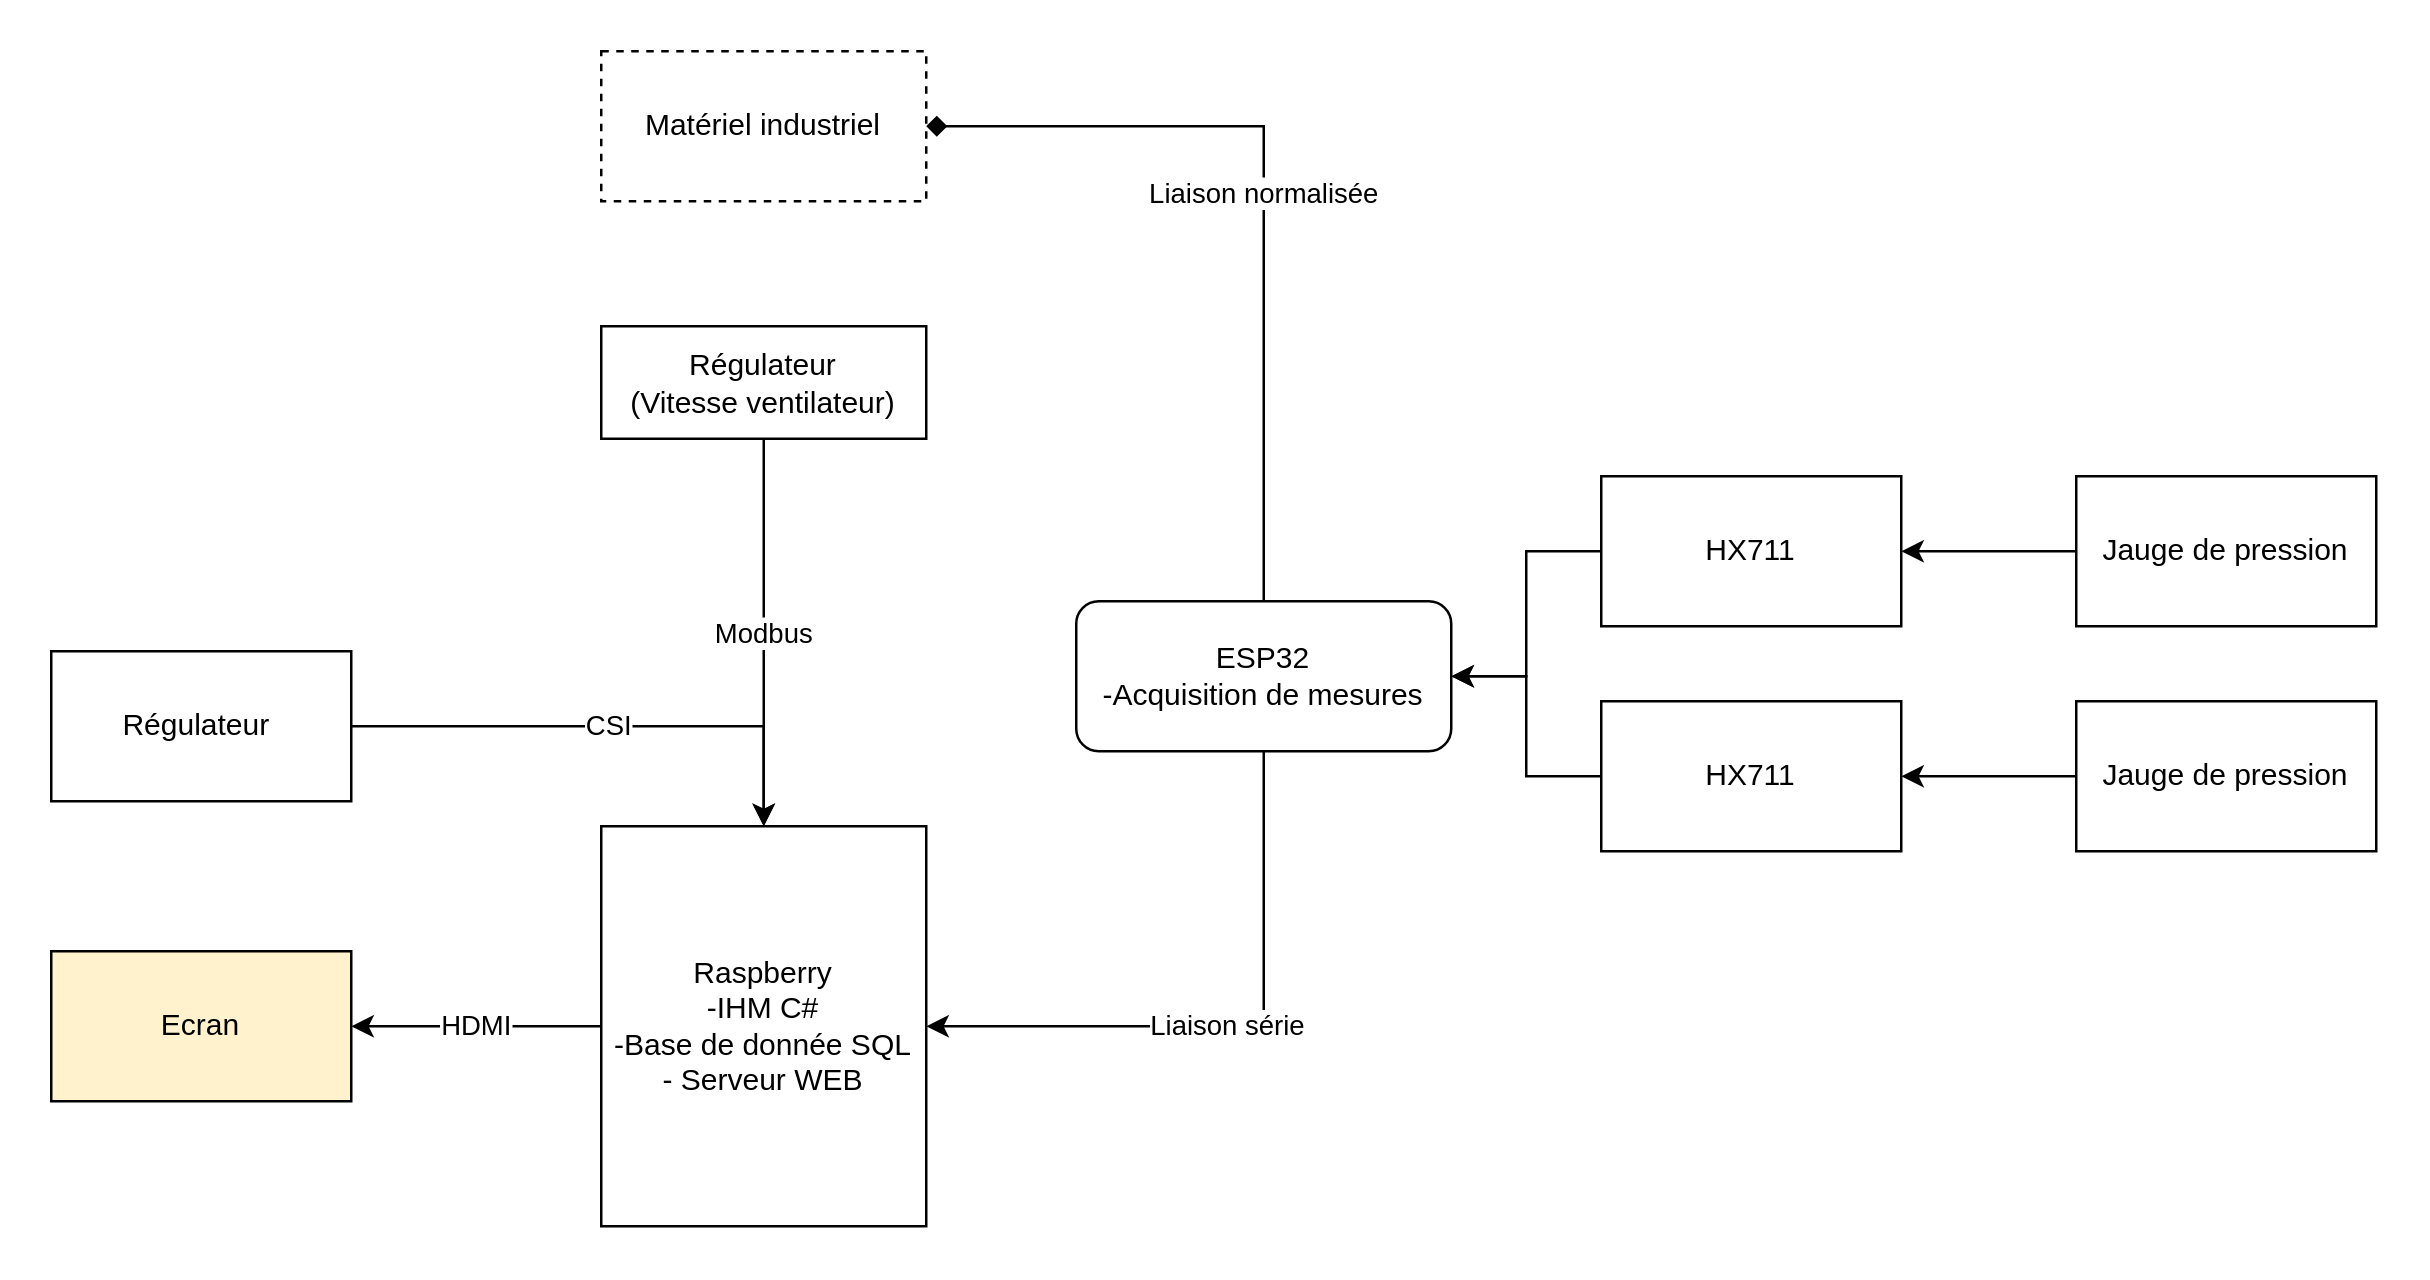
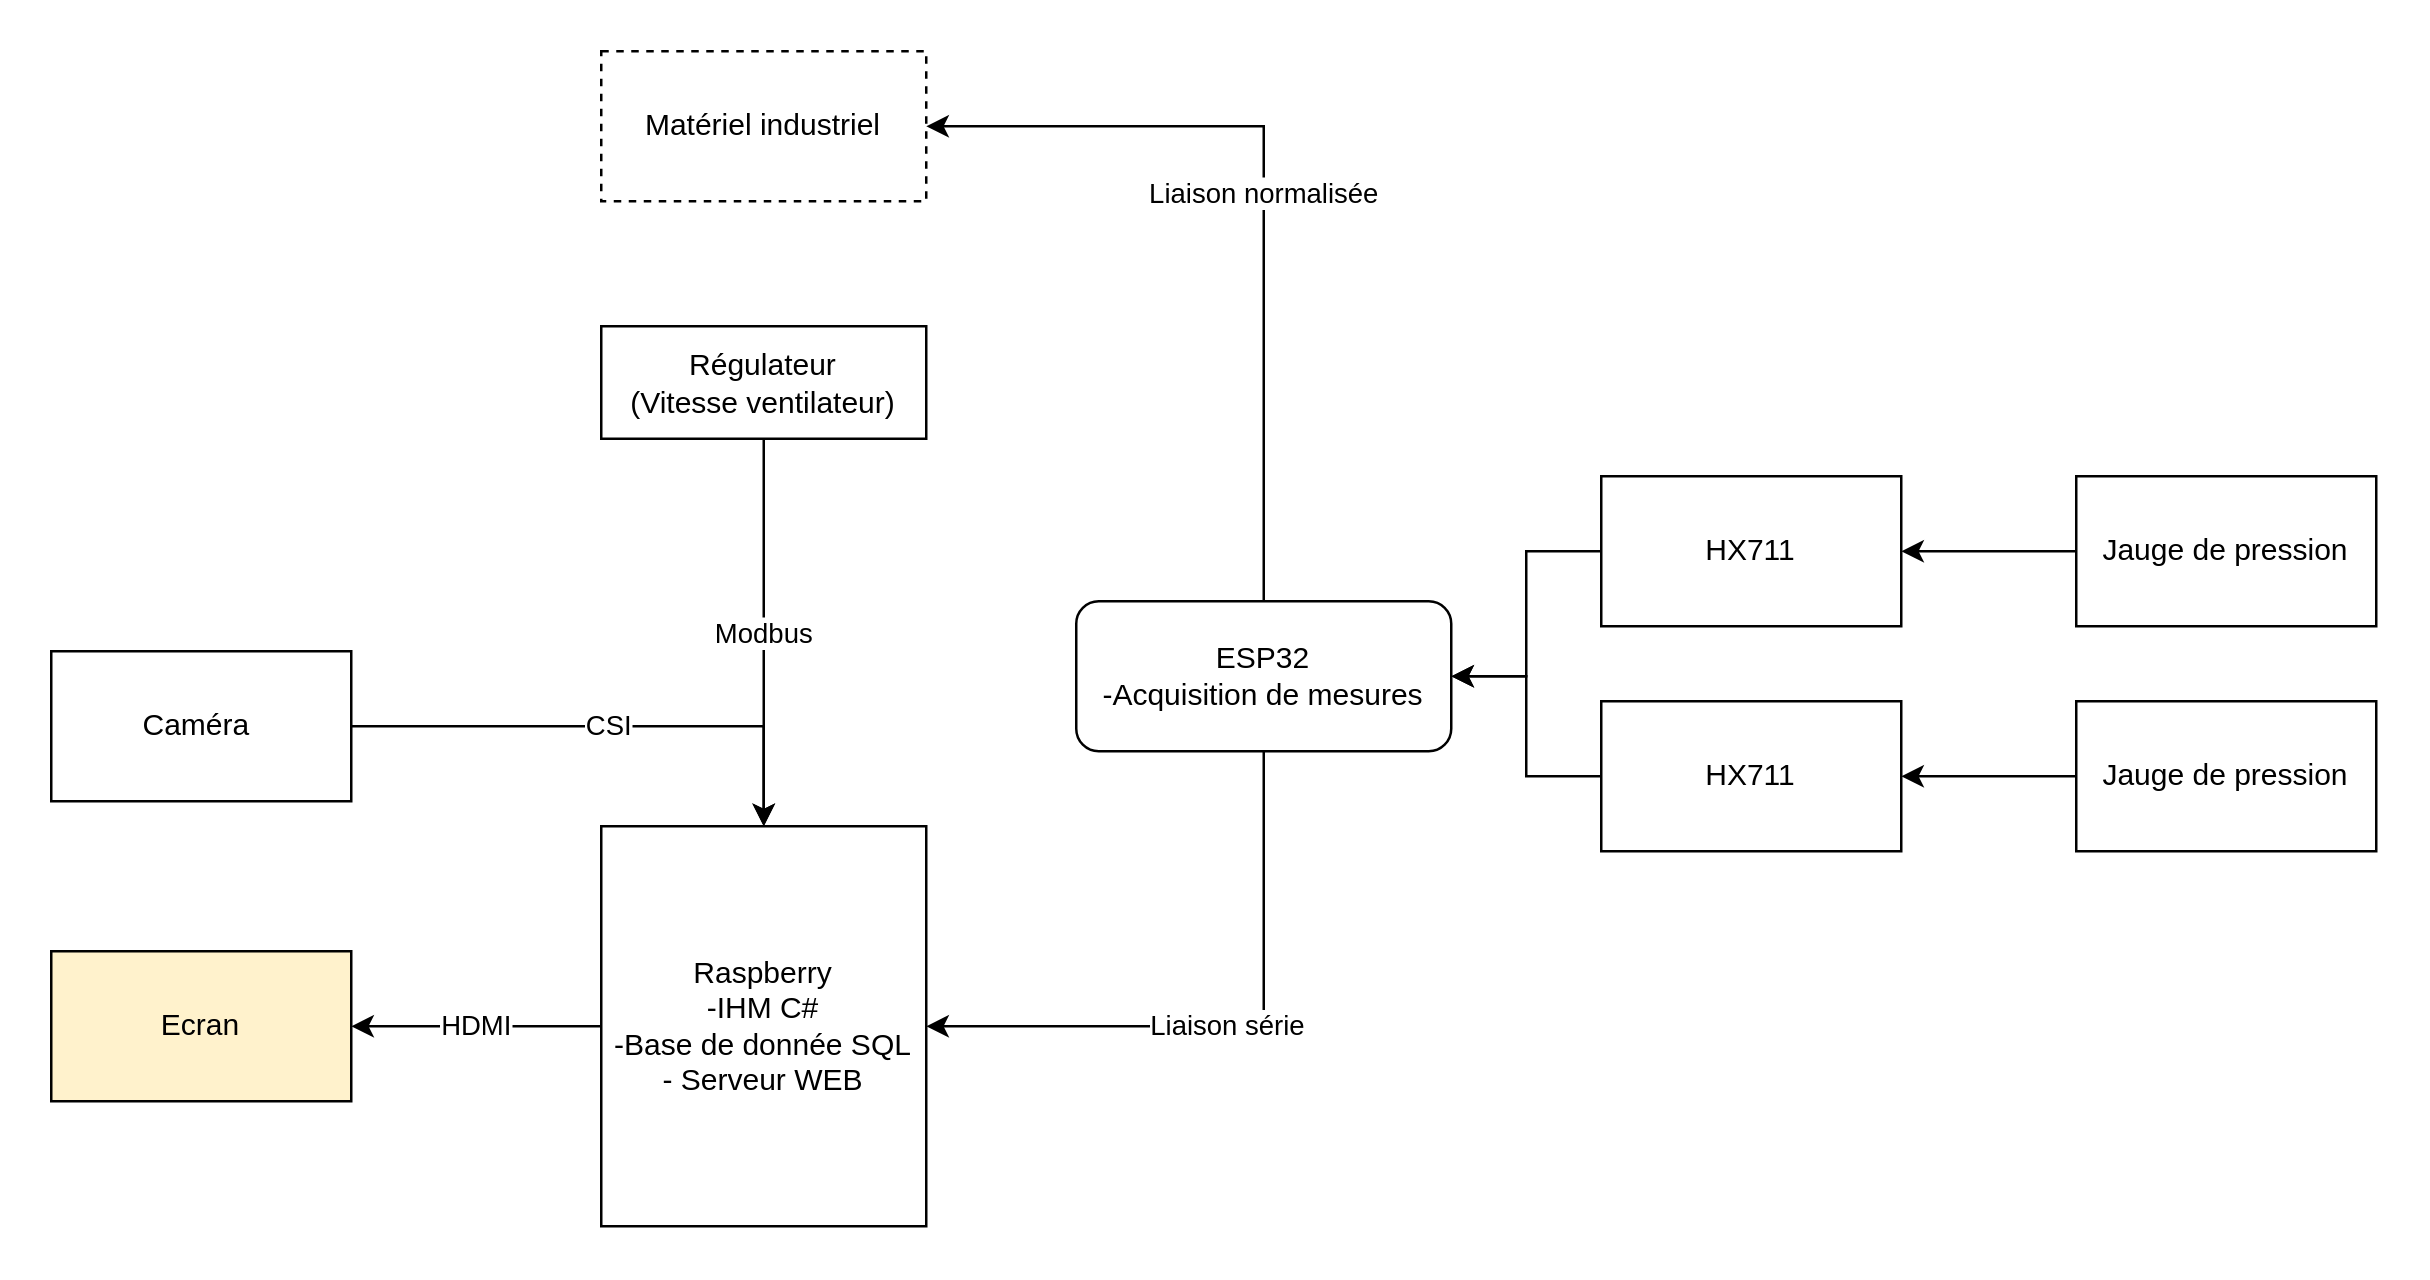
edge "ESP32 -Acquisition de mesures" -> "Matériel industriel": arrowhead diamond -> classic
node "Régulateur": label "Régulateur" -> "Caméra"
